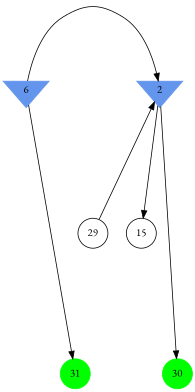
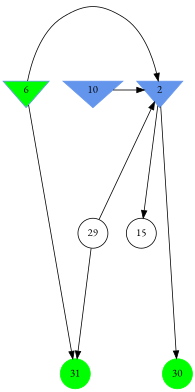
node "6": fillcolor cornflowerblue -> green
node "10": added
edge "29" -> "31": added
